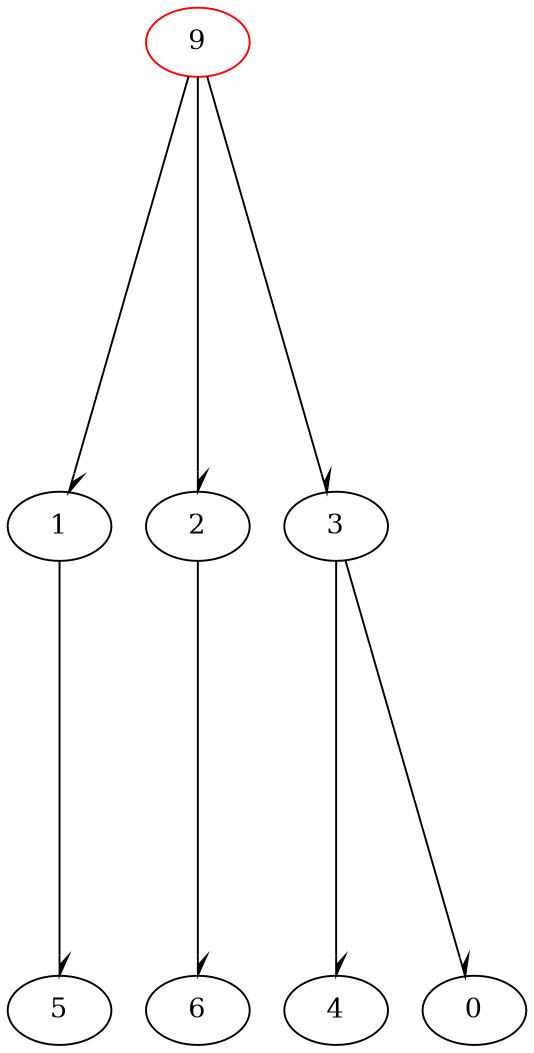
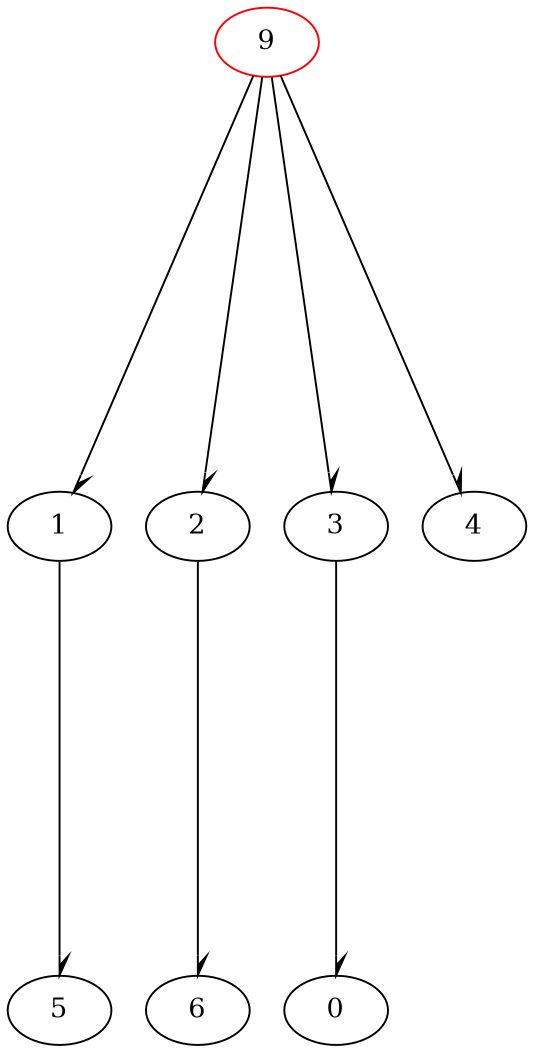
edge "3" -> "4": now "9" -> "4"
